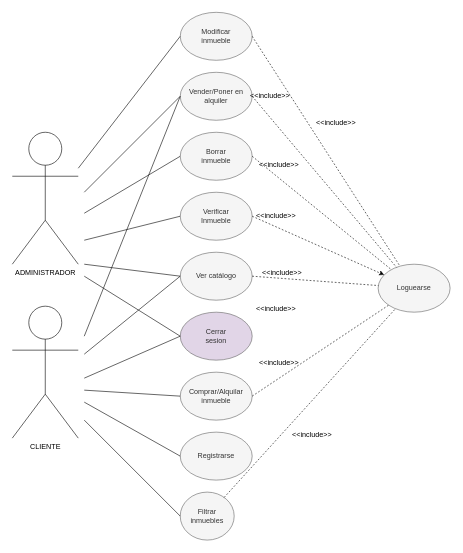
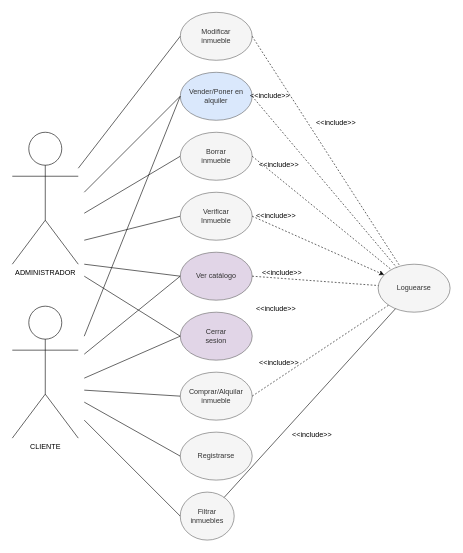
node "Vender/Poner en alquiler": fillcolor #f5f5f5 -> #dae8fc
node "Ver catálogo": fillcolor #f5f5f5 -> #e1d5e7
edge "Loguearse" -- "Filtrar inmuebles": style dashed -> solid
